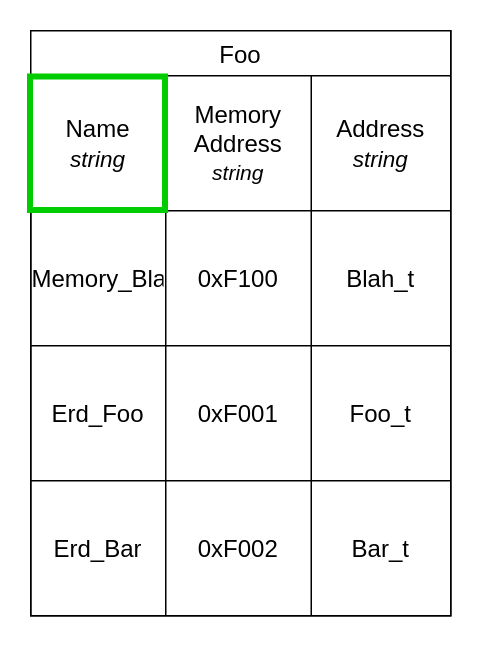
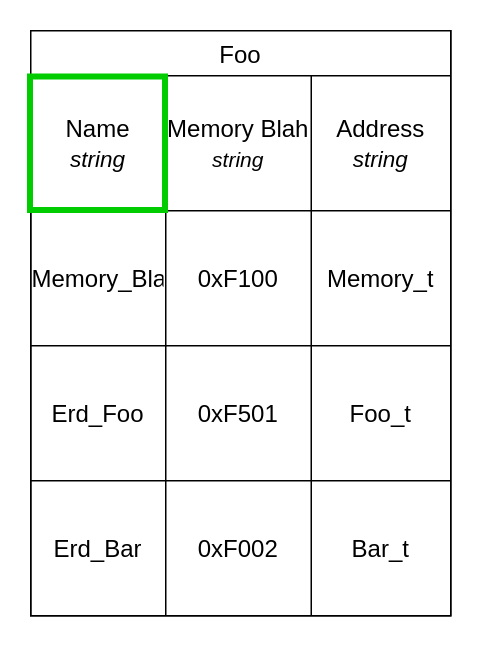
node "Memory Address string": label "Memory Address string" -> "Memory Blah string"
node "Blah_t": label "Blah_t" -> "Memory_t"
node "0xF001": label "0xF001" -> "0xF501"
